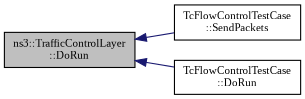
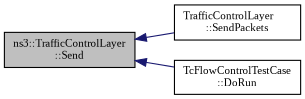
node "TcFlowControlTestCase ::SendPackets": label "TcFlowControlTestCase ::SendPackets" -> "TrafficControlLayer ::SendPackets"
node "ns3::TrafficControlLayer ::DoRun": label "ns3::TrafficControlLayer ::DoRun" -> "ns3::TrafficControlLayer ::Send"
